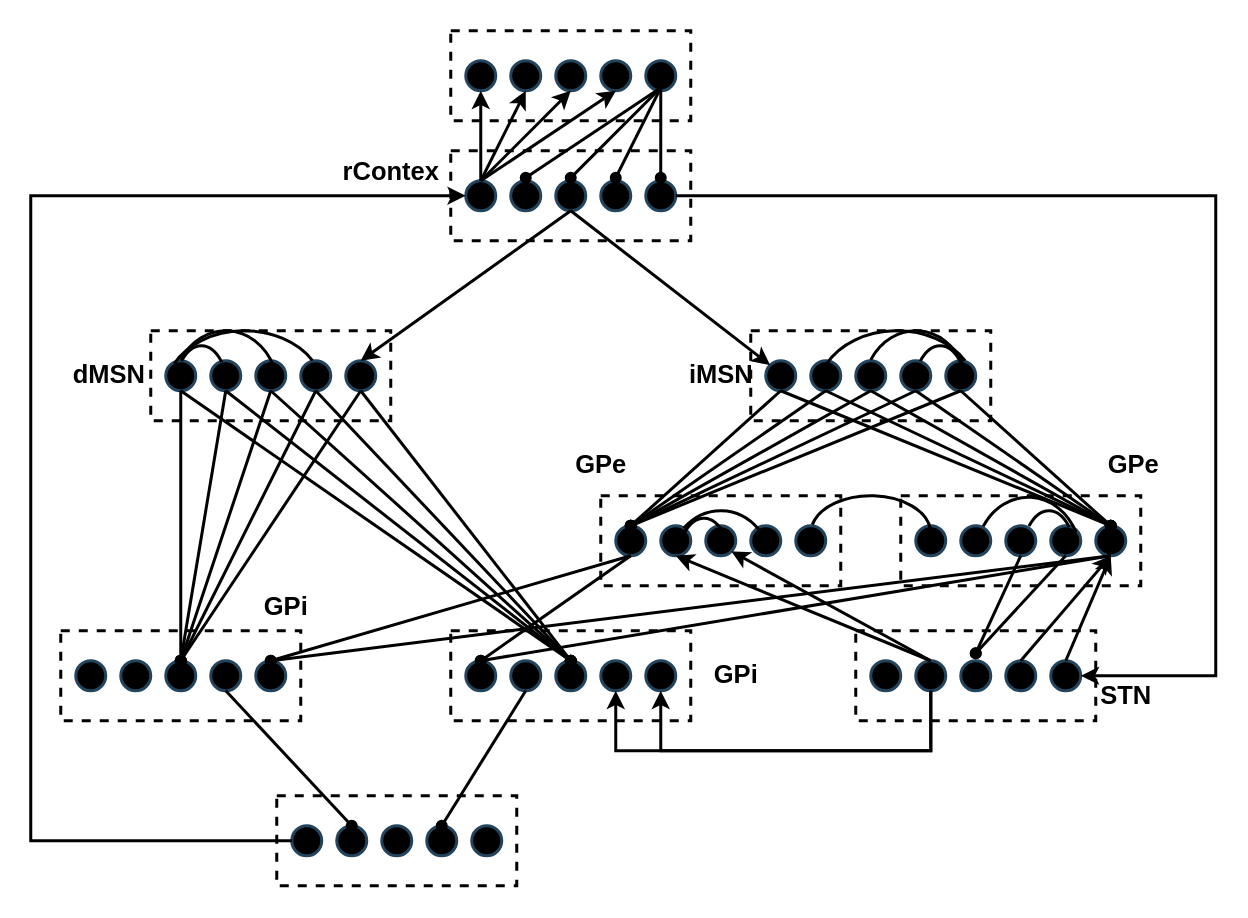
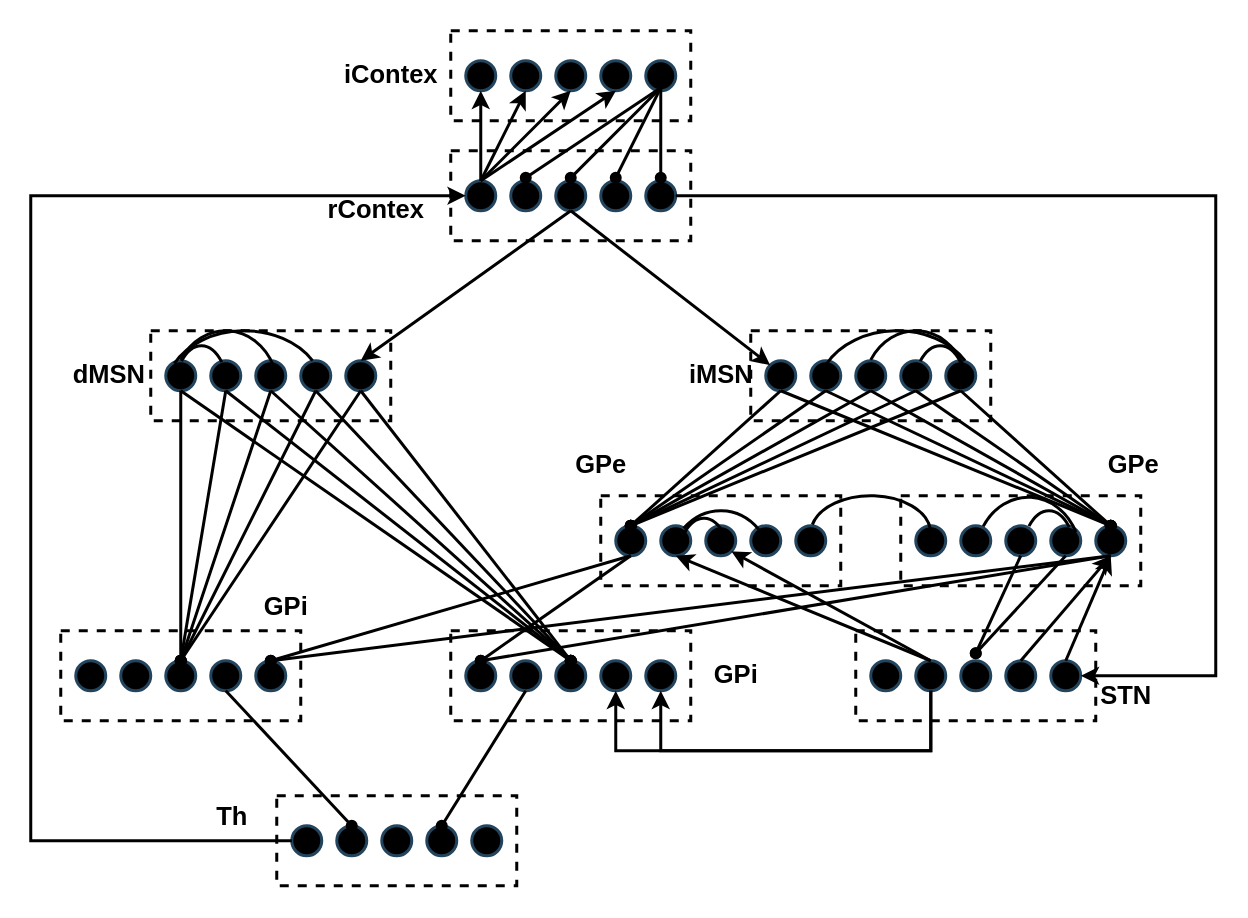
node "iContex": added
node "rContex": moved (391, 173) -> (376, 211)
node "Th": added
